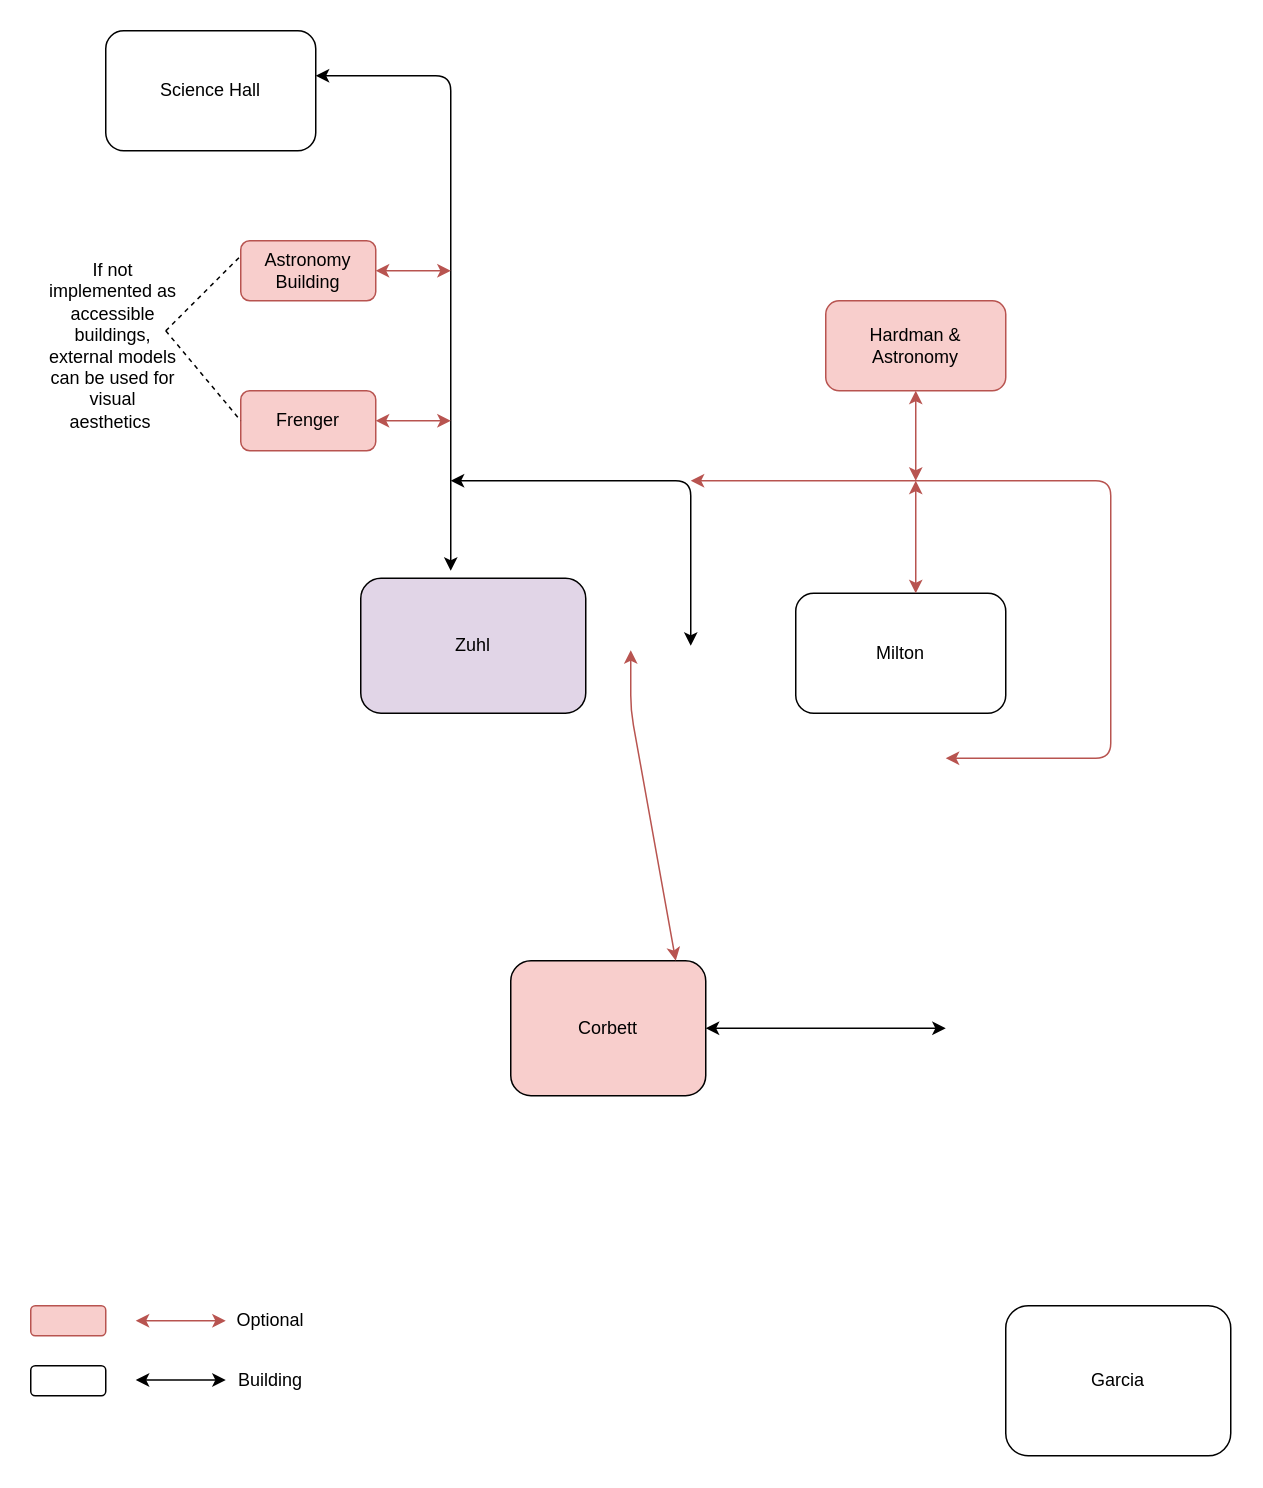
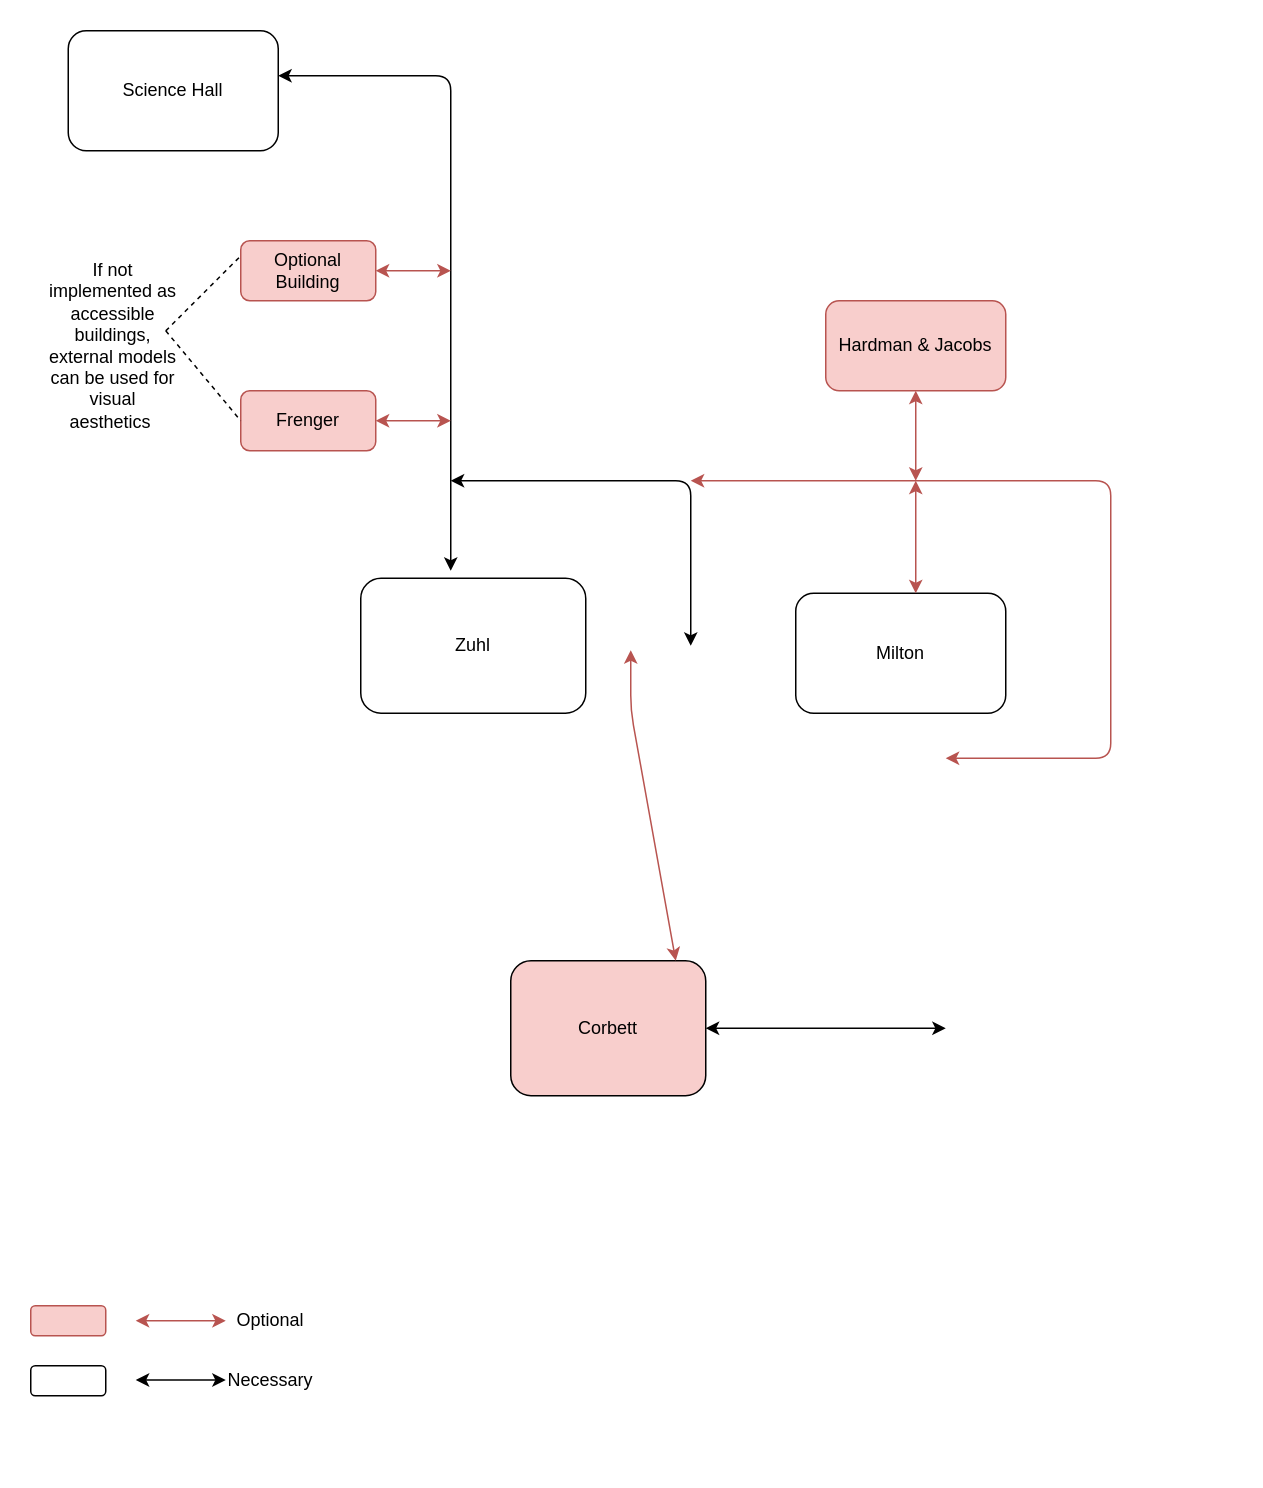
node "Science Hall": moved (211, 91) -> (173, 91)
node "Astronomy Building": label "Astronomy Building" -> "Optional Building"
node "Hardman & Astronomy": label "Hardman & Astronomy" -> "Hardman & Jacobs"
node "Zuhl": fillcolor #e1d5e7 -> #ffffff
node "Building": label "Building" -> "Necessary"
node "Garcia": removed
